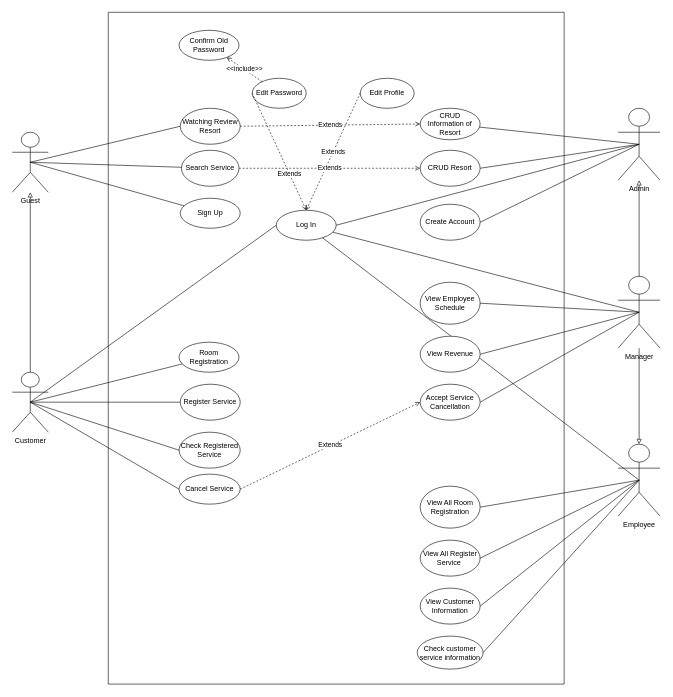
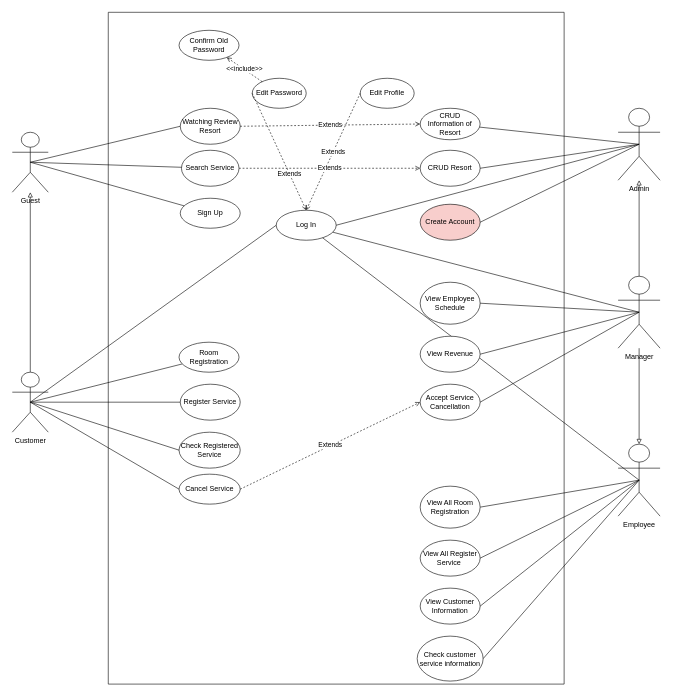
node "Create Account": fillcolor #ffffff -> #f8cecc
node "Check customer service information": size 66x33 -> 66x45
